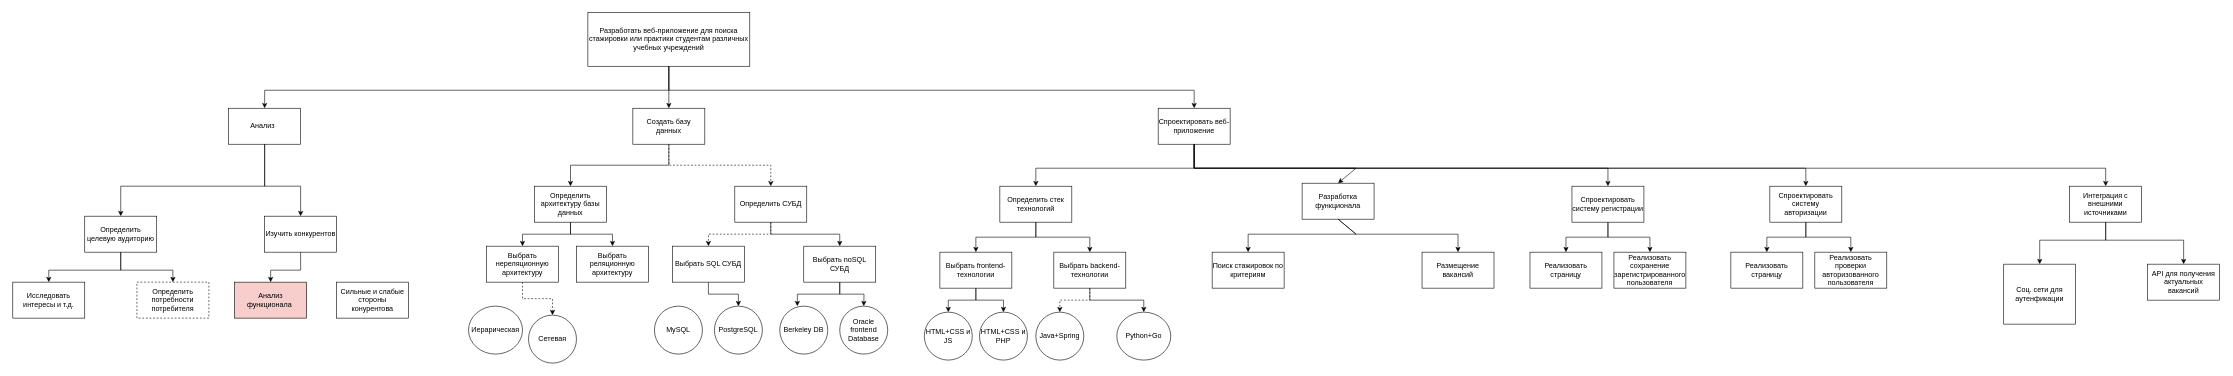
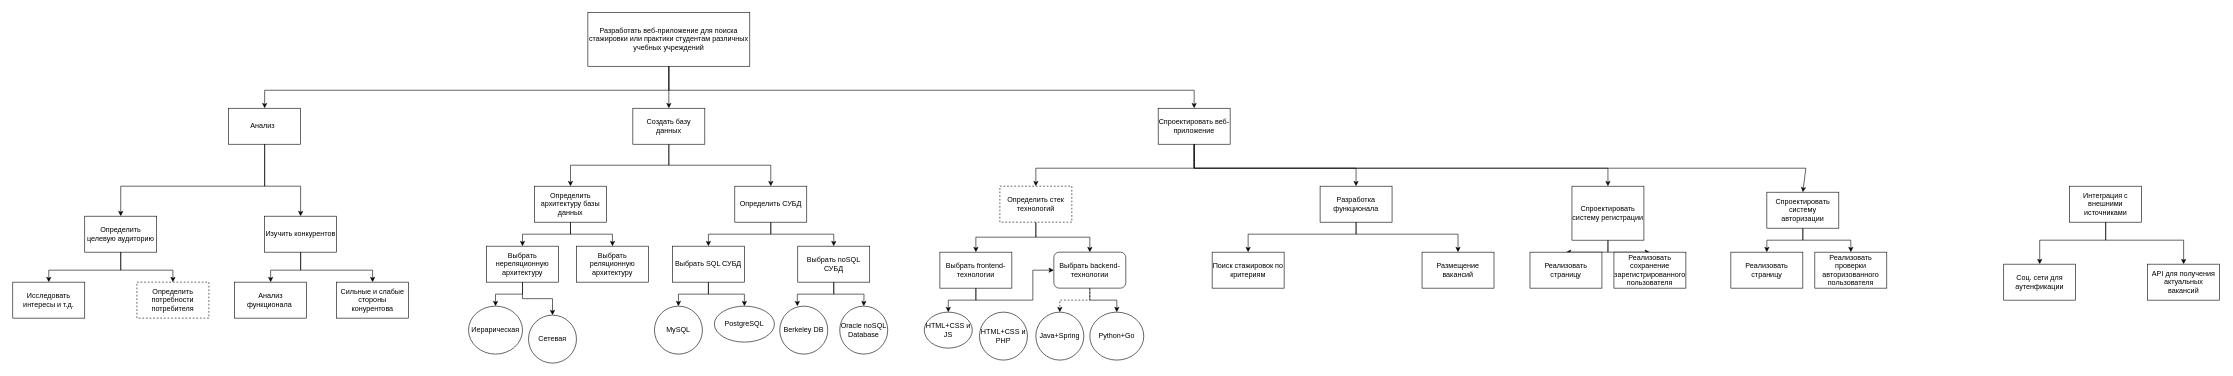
edge "Создать базу данных" -> "Определить СУБД": style dashed -> solid
edge "Спроектировать веб-приложение" -> "Интеграция с внешними источниками": removed
node "Разработка функционала": moved (1338, 201) -> (1356, 204)
node "Определить стек технологий": style solid -> dashed
node "Спроектировать систему регистрации": size 72x36 -> 72x54
node "Спроектировать систему авторизации": moved (1806, 204) -> (1803, 210)
edge "Определить СУБД" -> "Выбрать SQL СУБД": style dashed -> solid
node "Выбрать noSQL СУБД": moved (840, 264) -> (834, 264)
node "Выбрать backend-технологии": shape rectangle -> rounded rectangle
edge "Изучить конкурентов" -> "Сильные и слабые стороны конурентова": added
node "Соц. сети для аутенфикации": size 72x60 -> 72x36
edge "Выбрать нереляционную архитектуру" -> "Иерарическая": added
edge "Выбрать SQL СУБД" -> "MySQL": added
edge "Выбрать нереляционную архитектуру" -> "Сетевая": style dashed -> solid
node "Анализ функционала": fillcolor #f8cecc -> #ffffff
edge "Выбрать frontend-технологии" -> "HTML+CSS и PHP": now "Выбрать frontend-технологии" -> "Выбрать backend-технологии"
node "PostgreSQL": size 48x48 -> 60x36
node "Oracle frontend Database": label "Oracle frontend Database" -> "Oracle noSQL Database"
node "HTML+CSS и JS": size 48x48 -> 48x36
node "Python+Go": moved (1144, 336) -> (1117, 336)
